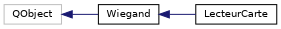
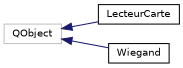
edge "LecteurCarte" -> "Wiegand": now "LecteurCarte" -> "QObject"
